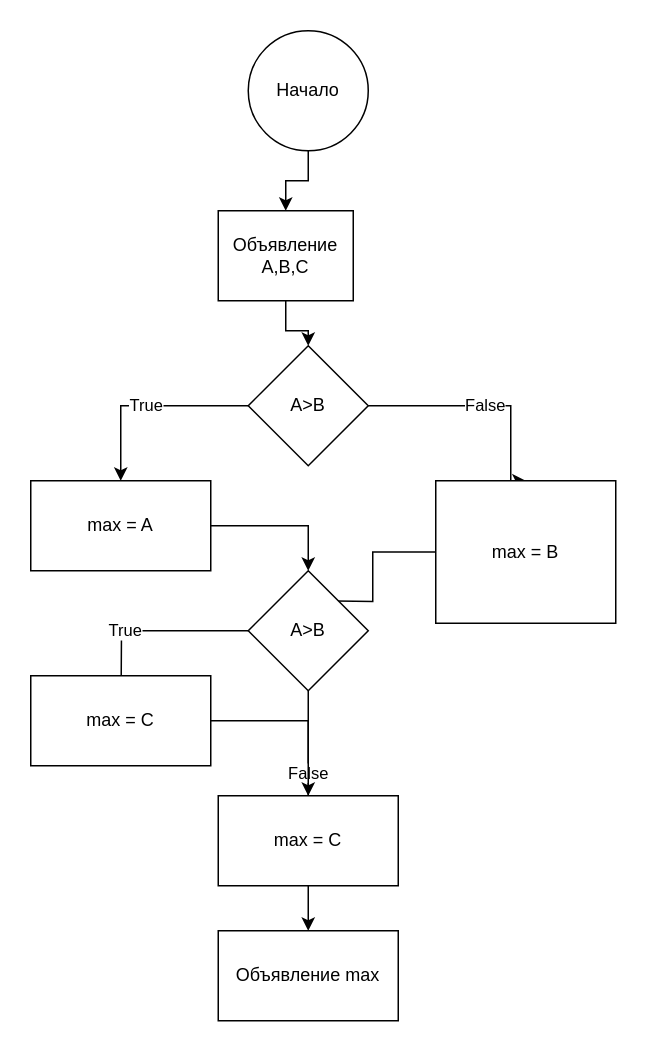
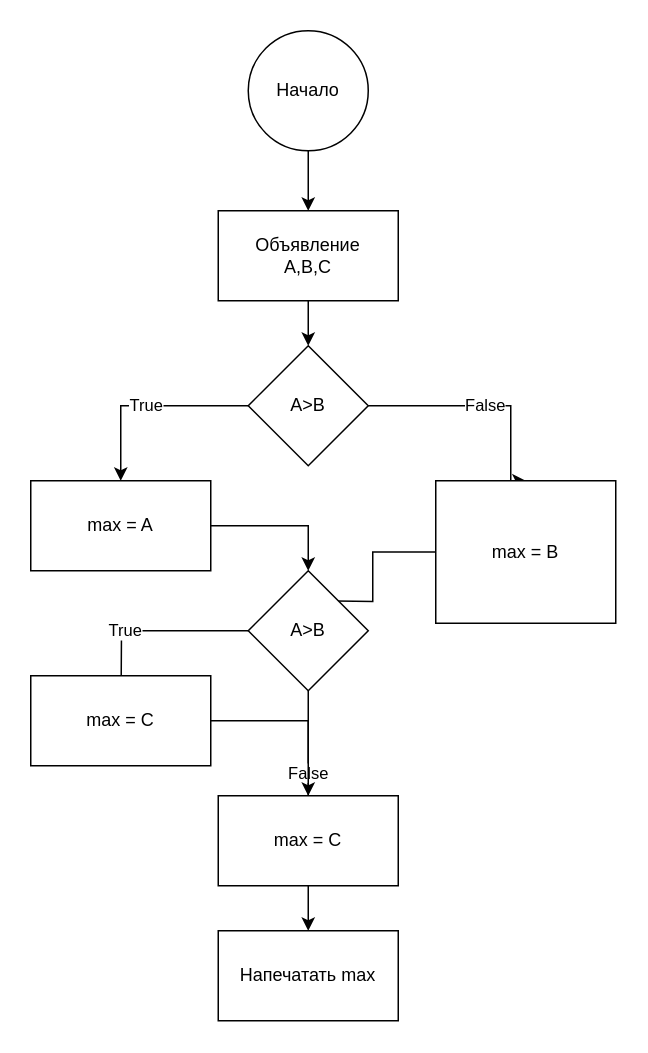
node "Объявление A,B,C": size 135x90 -> 180x90
node "Объявление max": label "Объявление max" -> "Напечатать max"
